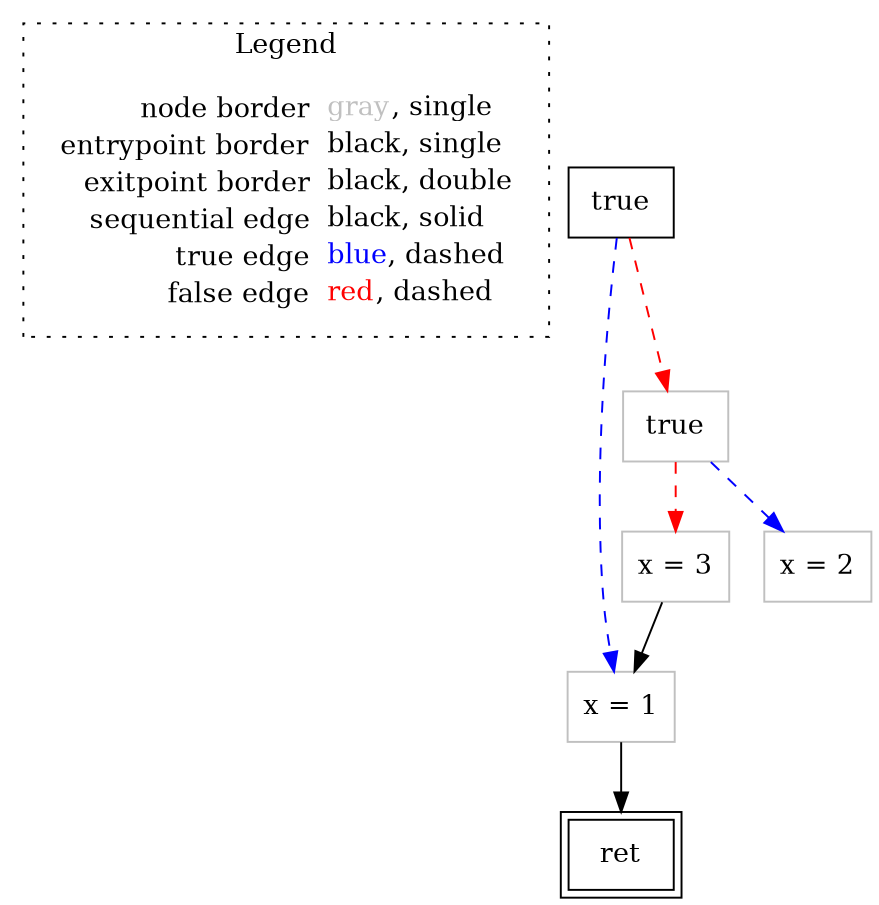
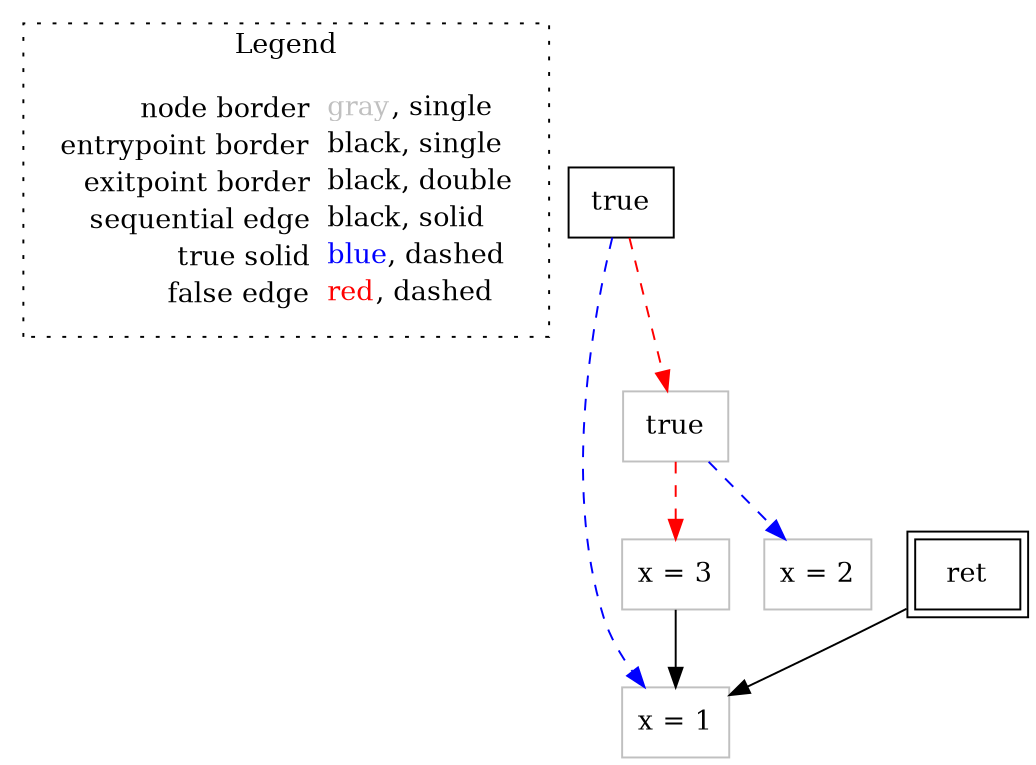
node "node border": text "true edge" -> "true solid"
edge "x = 1" -> "ret": reversed
